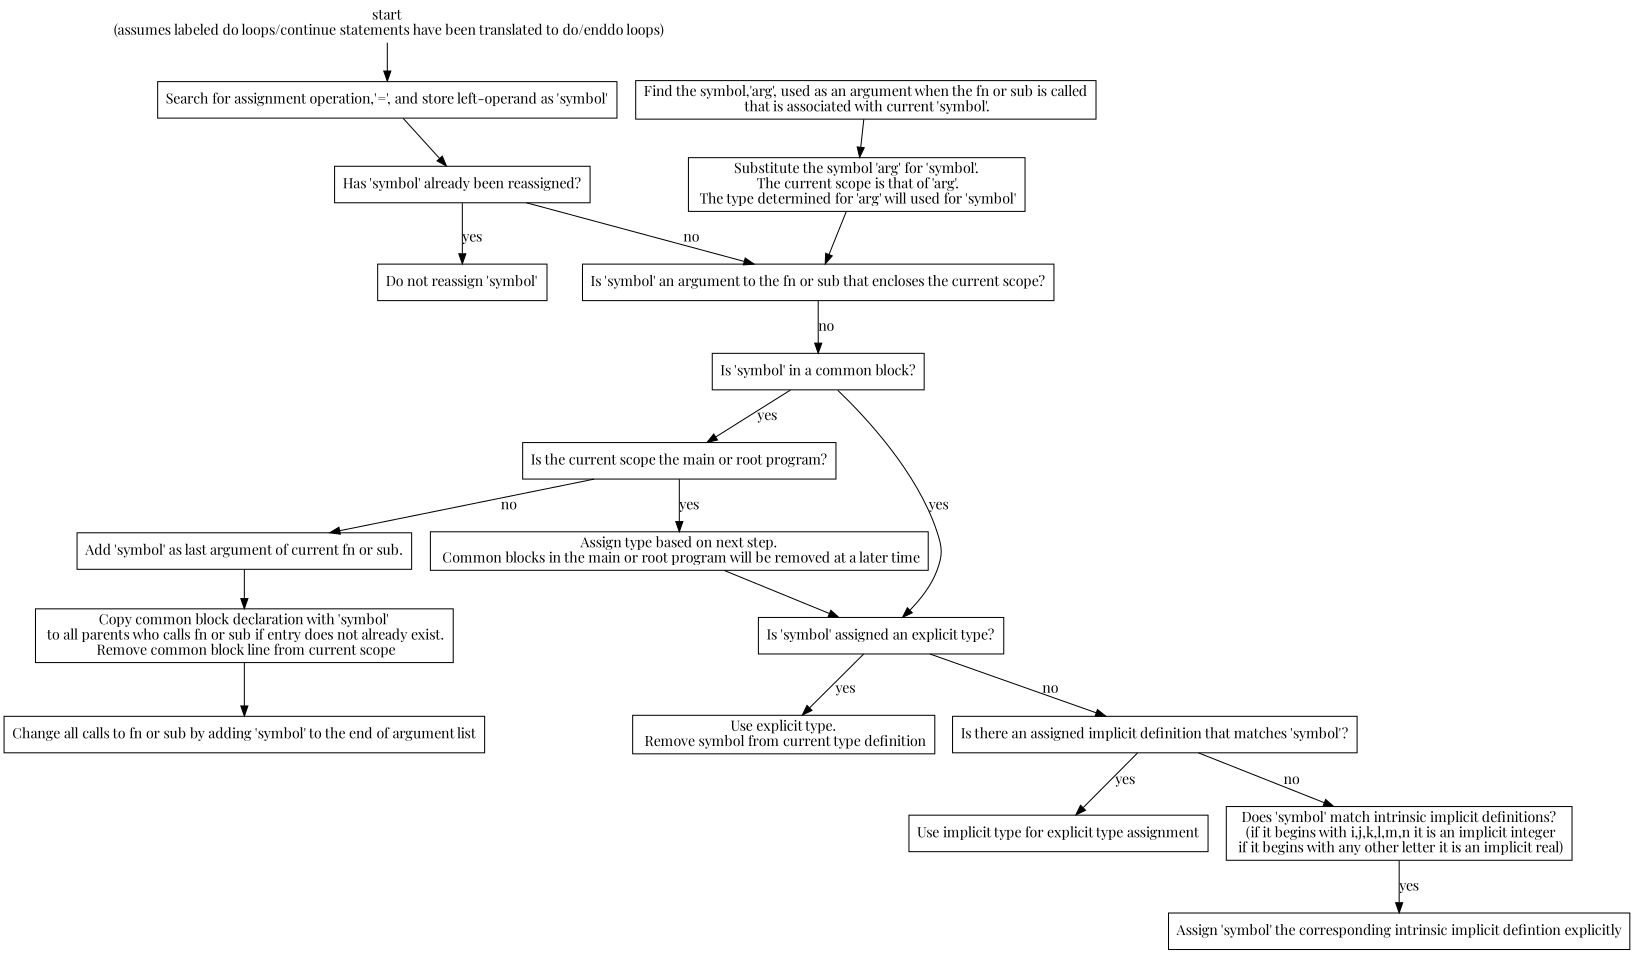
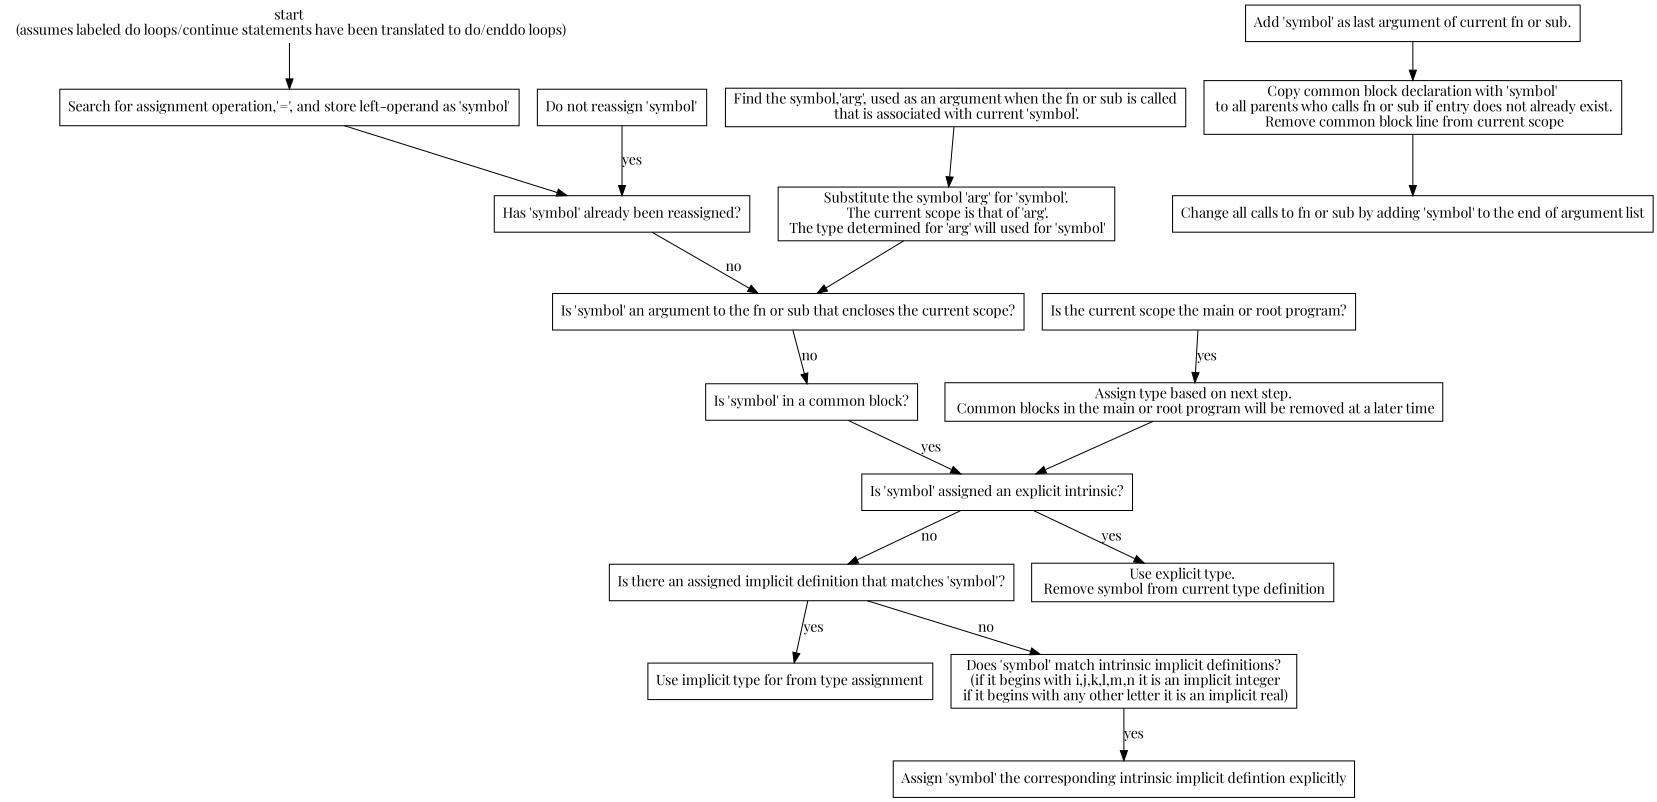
edge "Has 'symbol' already been reassigned?" -> "Do not reassign 'symbol'": reversed
edge "Is 'symbol' in a common block?" -> "Is the current scope the main or root program?": removed, label "yes"
edge "Is the current scope the main or root program?" -> "Add 'symbol' as last argument of current fn or sub.": removed, label "no"
node "Is 'symbol' assigned an explicit type?": label "Is 'symbol' assigned an explicit type?" -> "Is 'symbol' assigned an explicit intrinsic?"
node "Use implicit type for explicit type assignment": label "Use implicit type for explicit type assignment" -> "Use implicit type for from type assignment"
